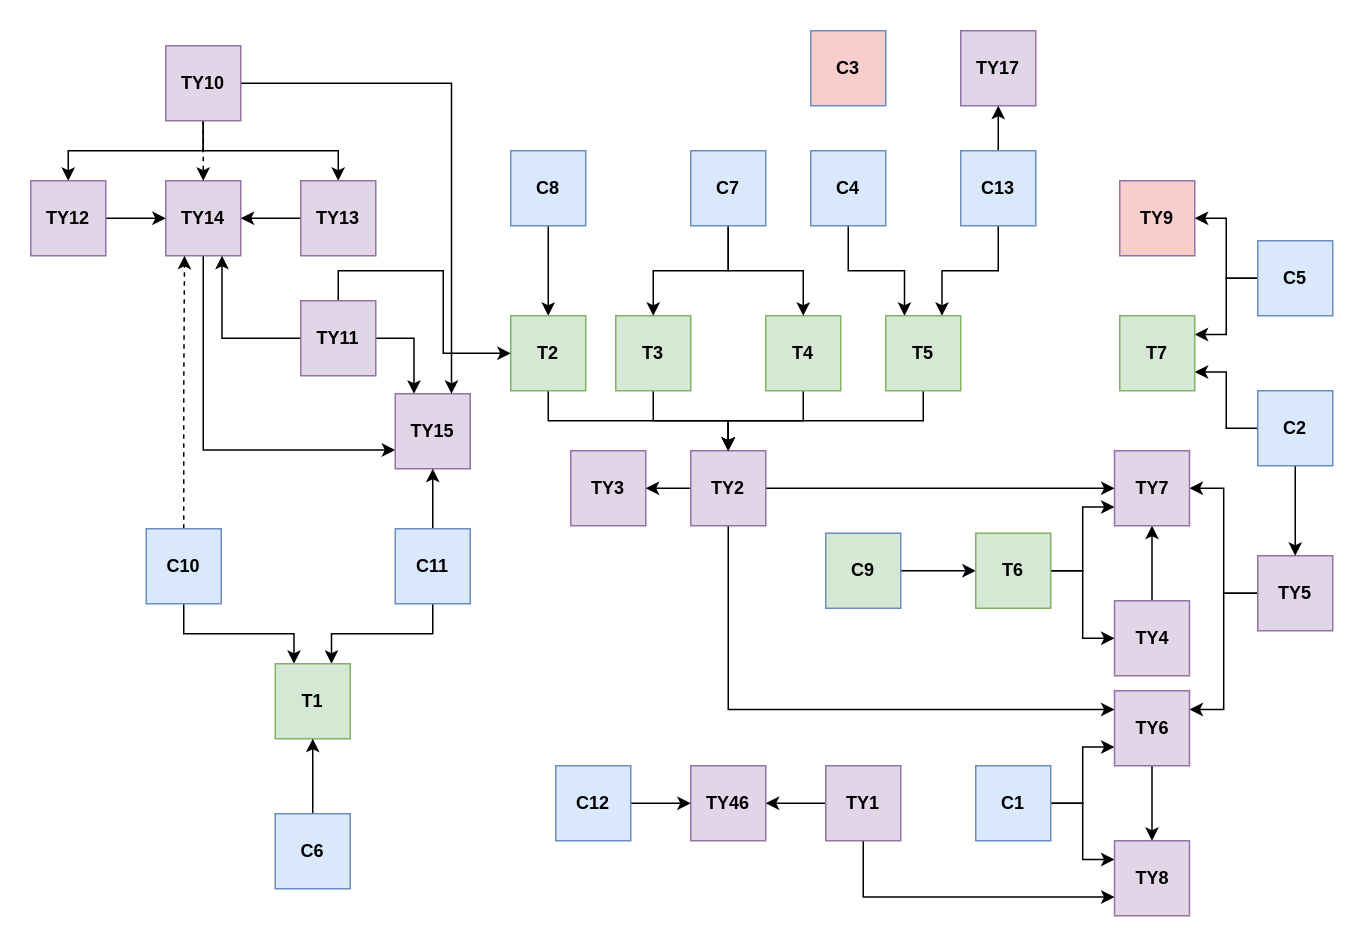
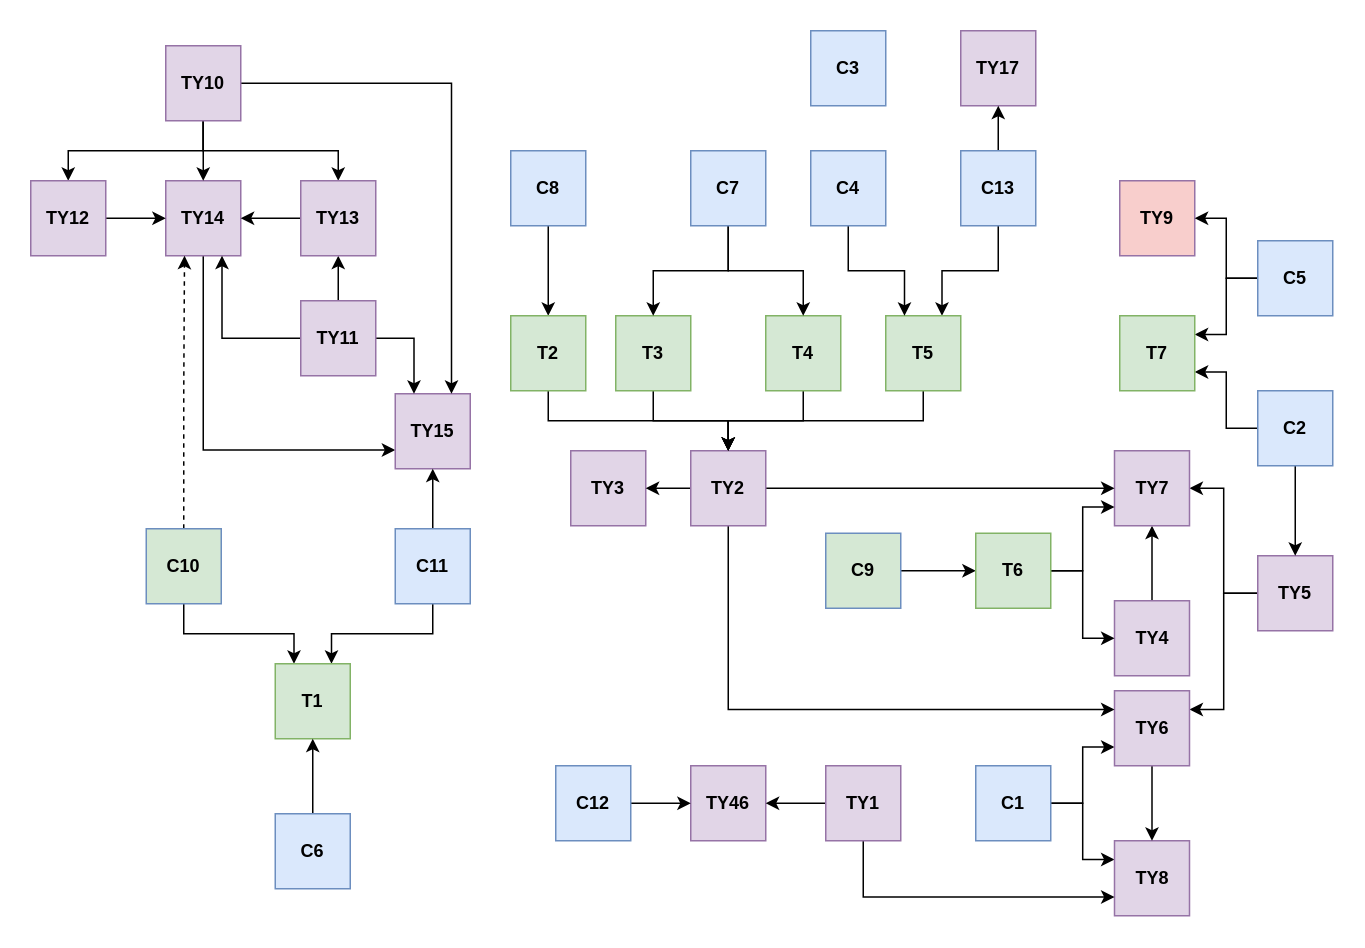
node "C3": fillcolor #f8cecc -> #dae8fc
edge "TY10" -> "TY14": style dashed -> solid
edge "TY11" -> "T2": now "TY11" -> "TY13"
node "C10": fillcolor #dae8fc -> #d5e8d4
